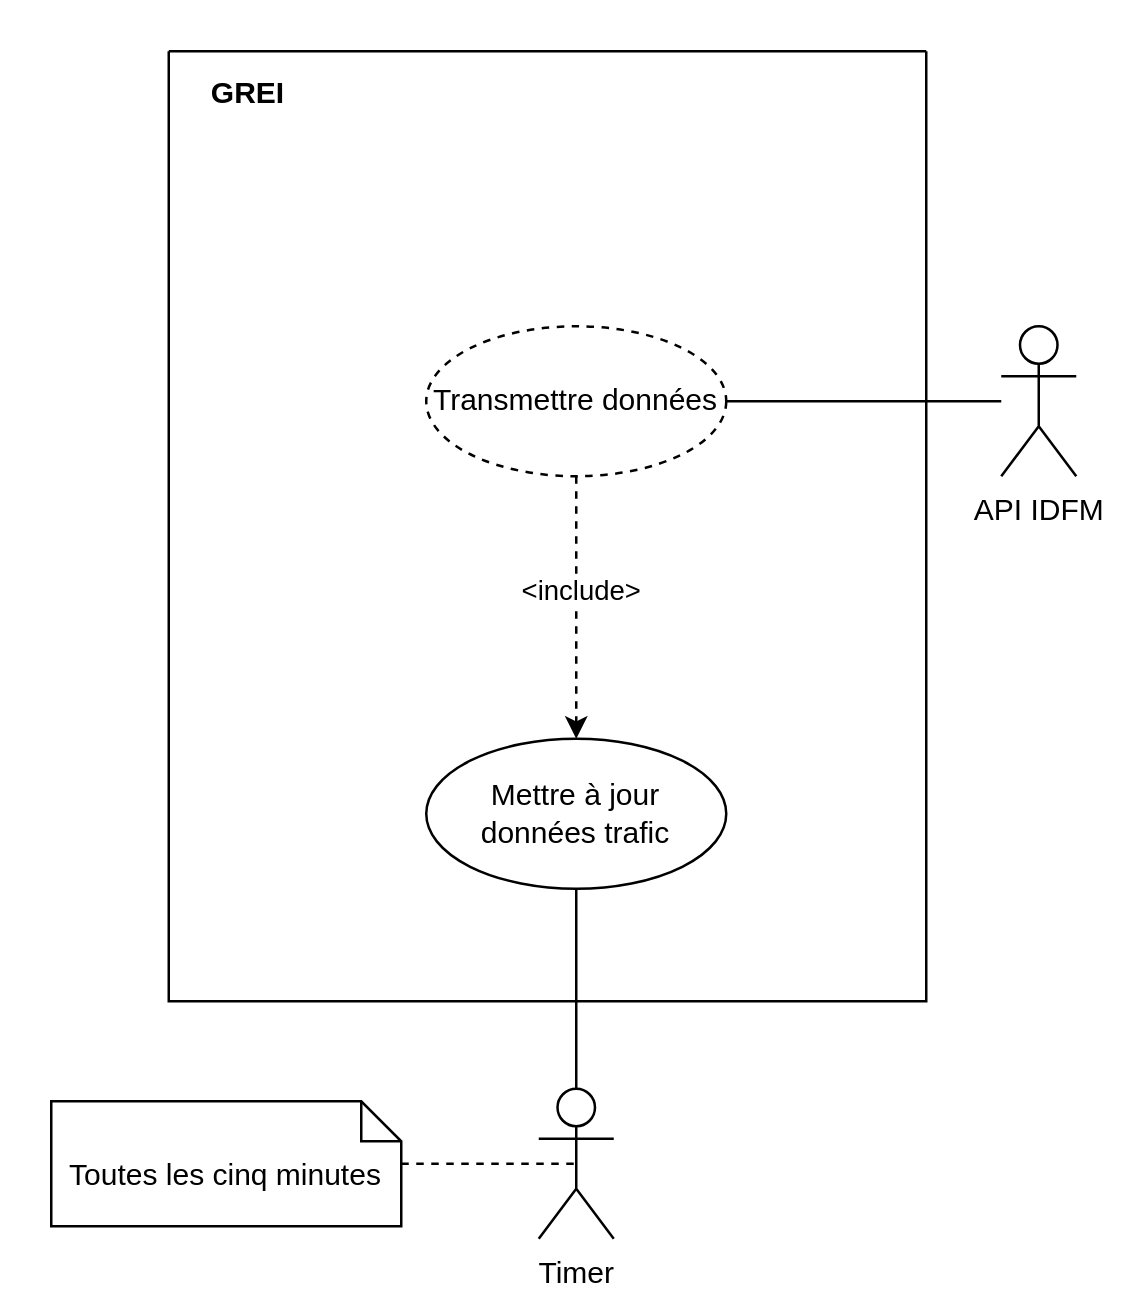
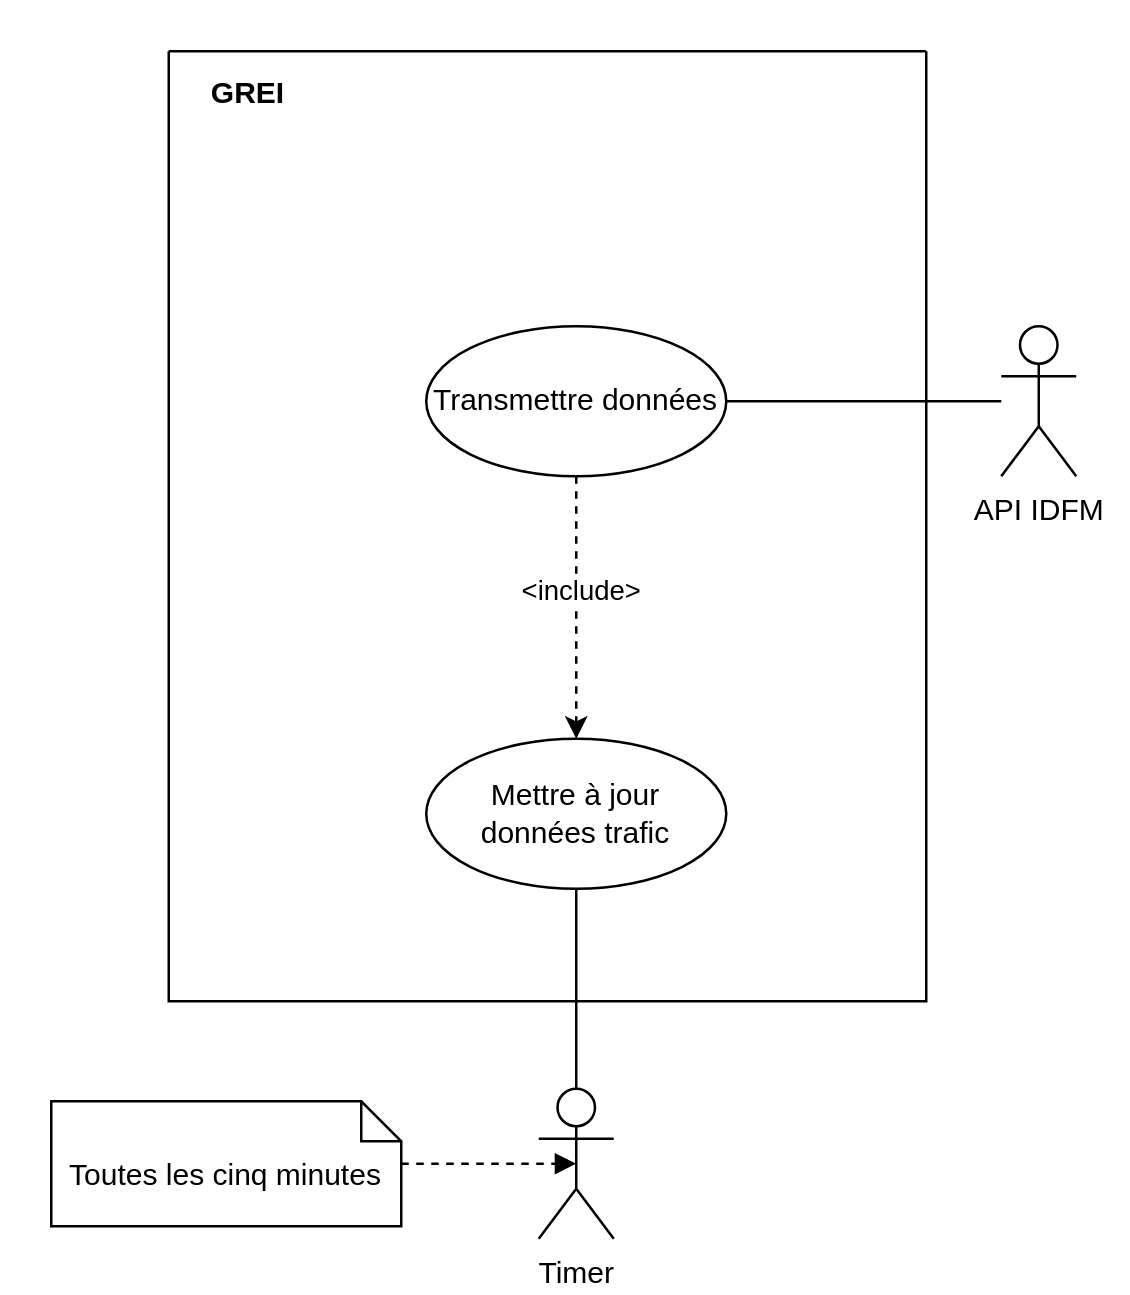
node "Transmettre données": style dashed -> solid
edge "Toutes les cinq minutes" -- "Timer": arrowhead none -> block
